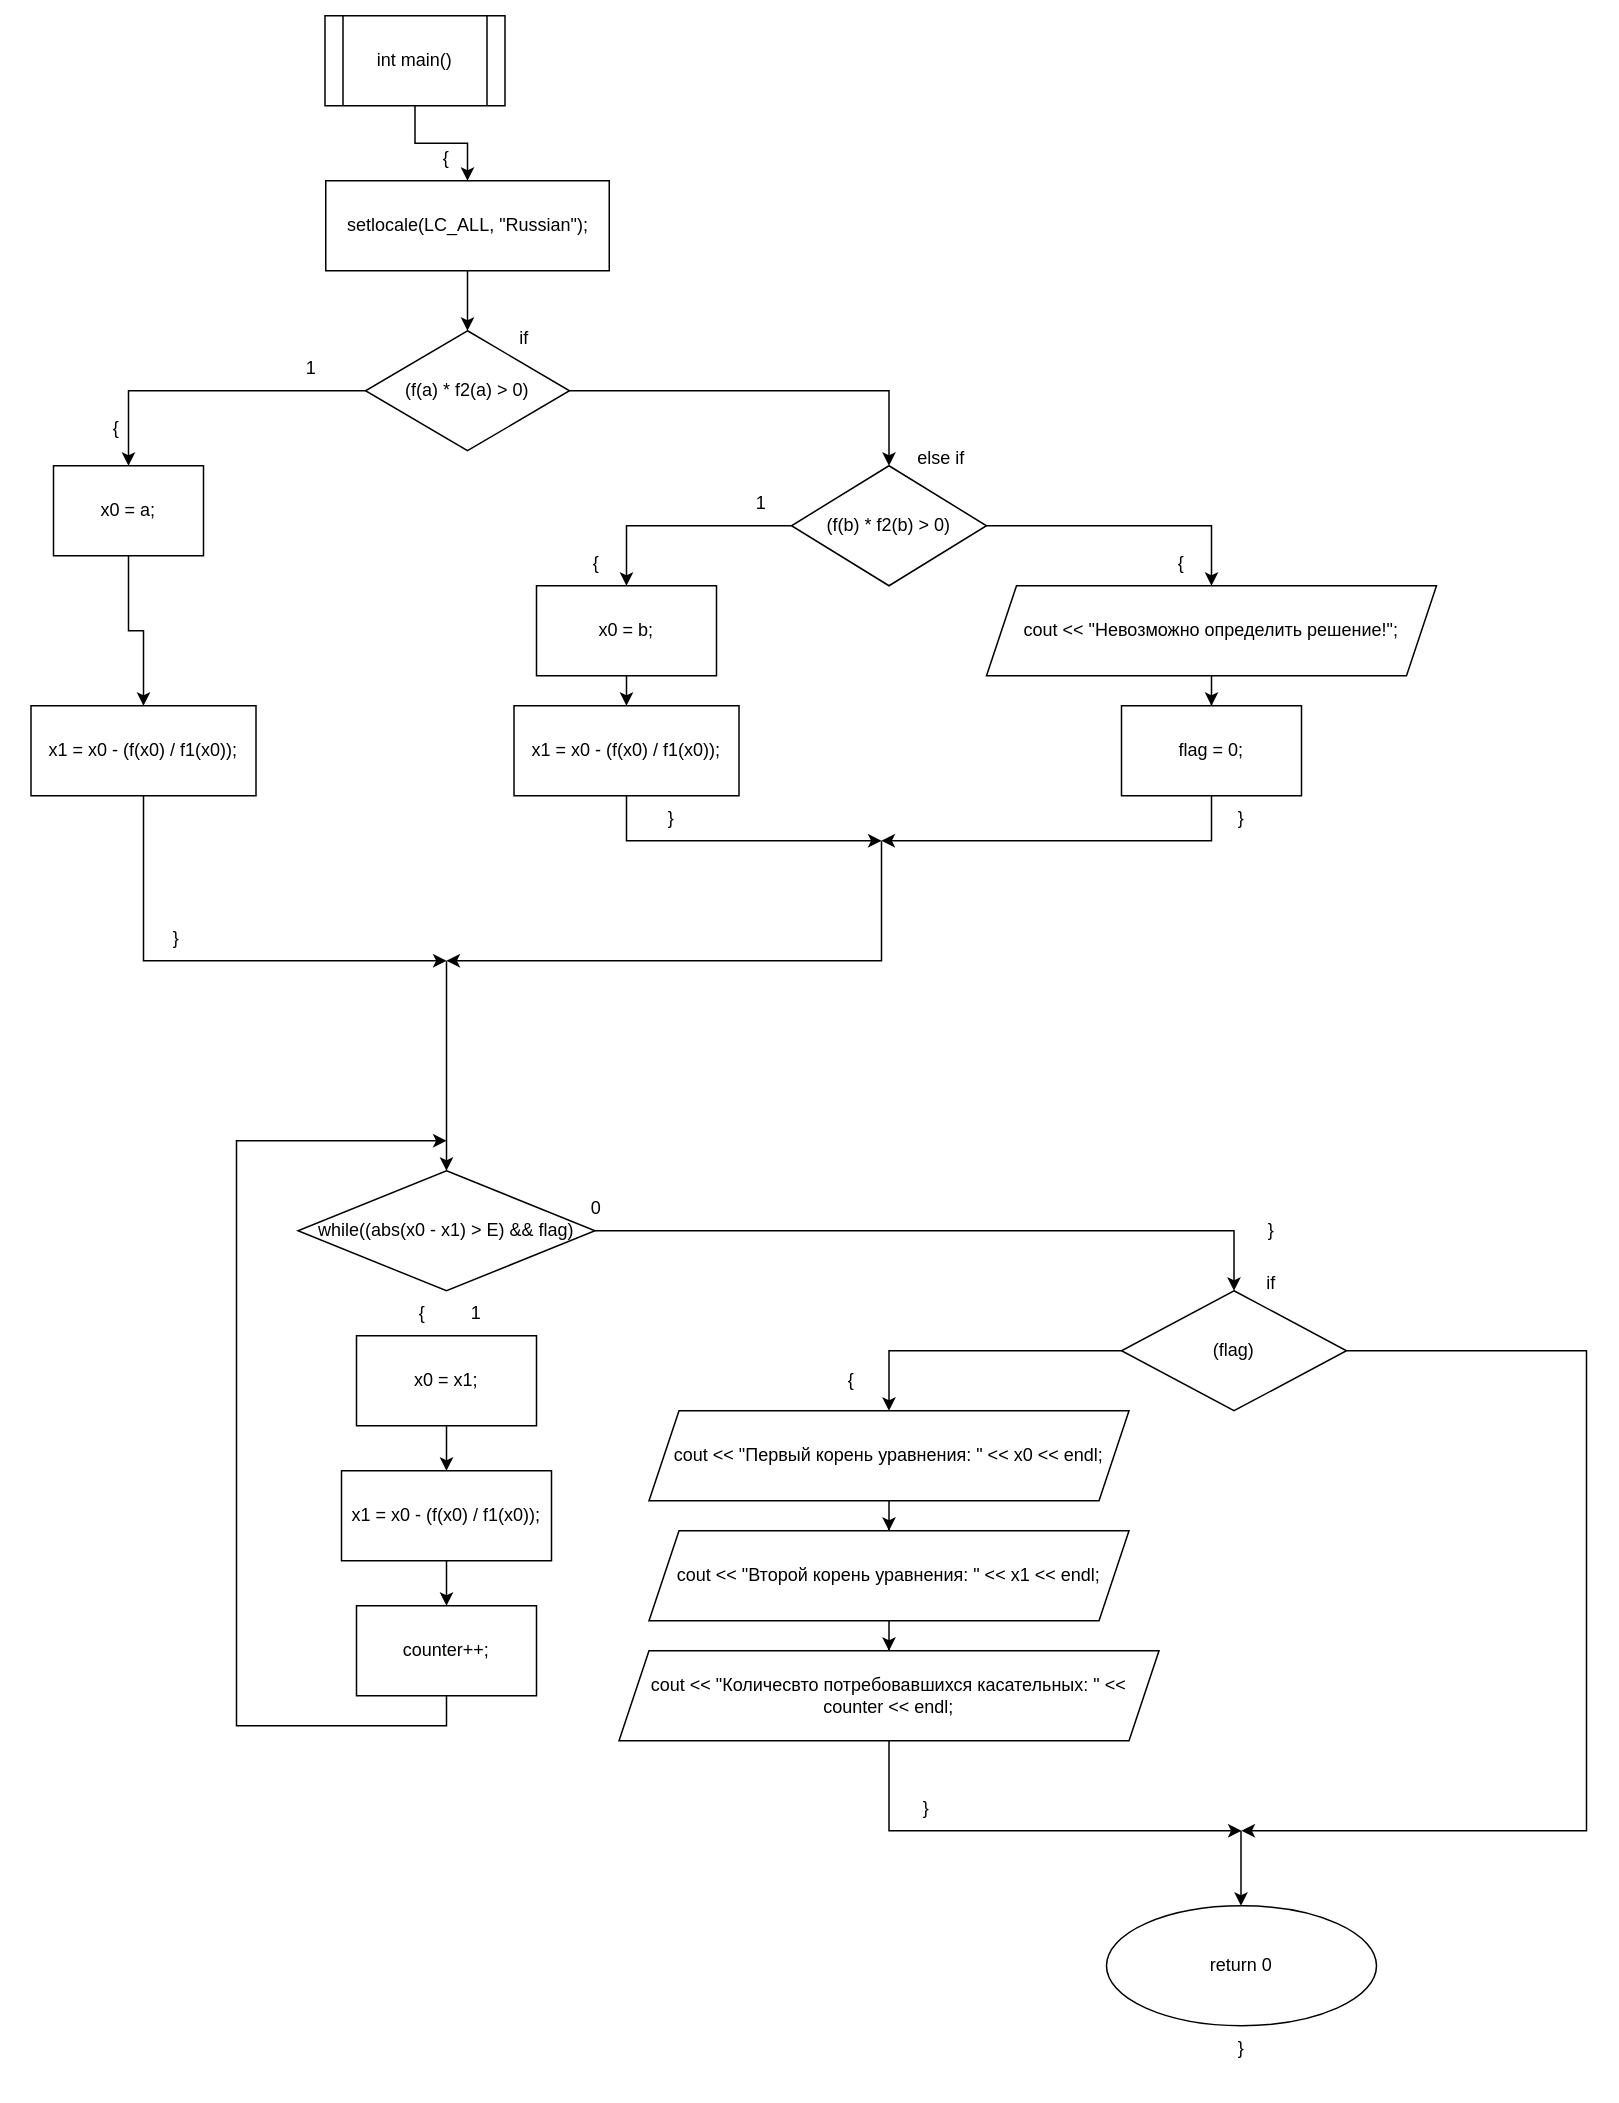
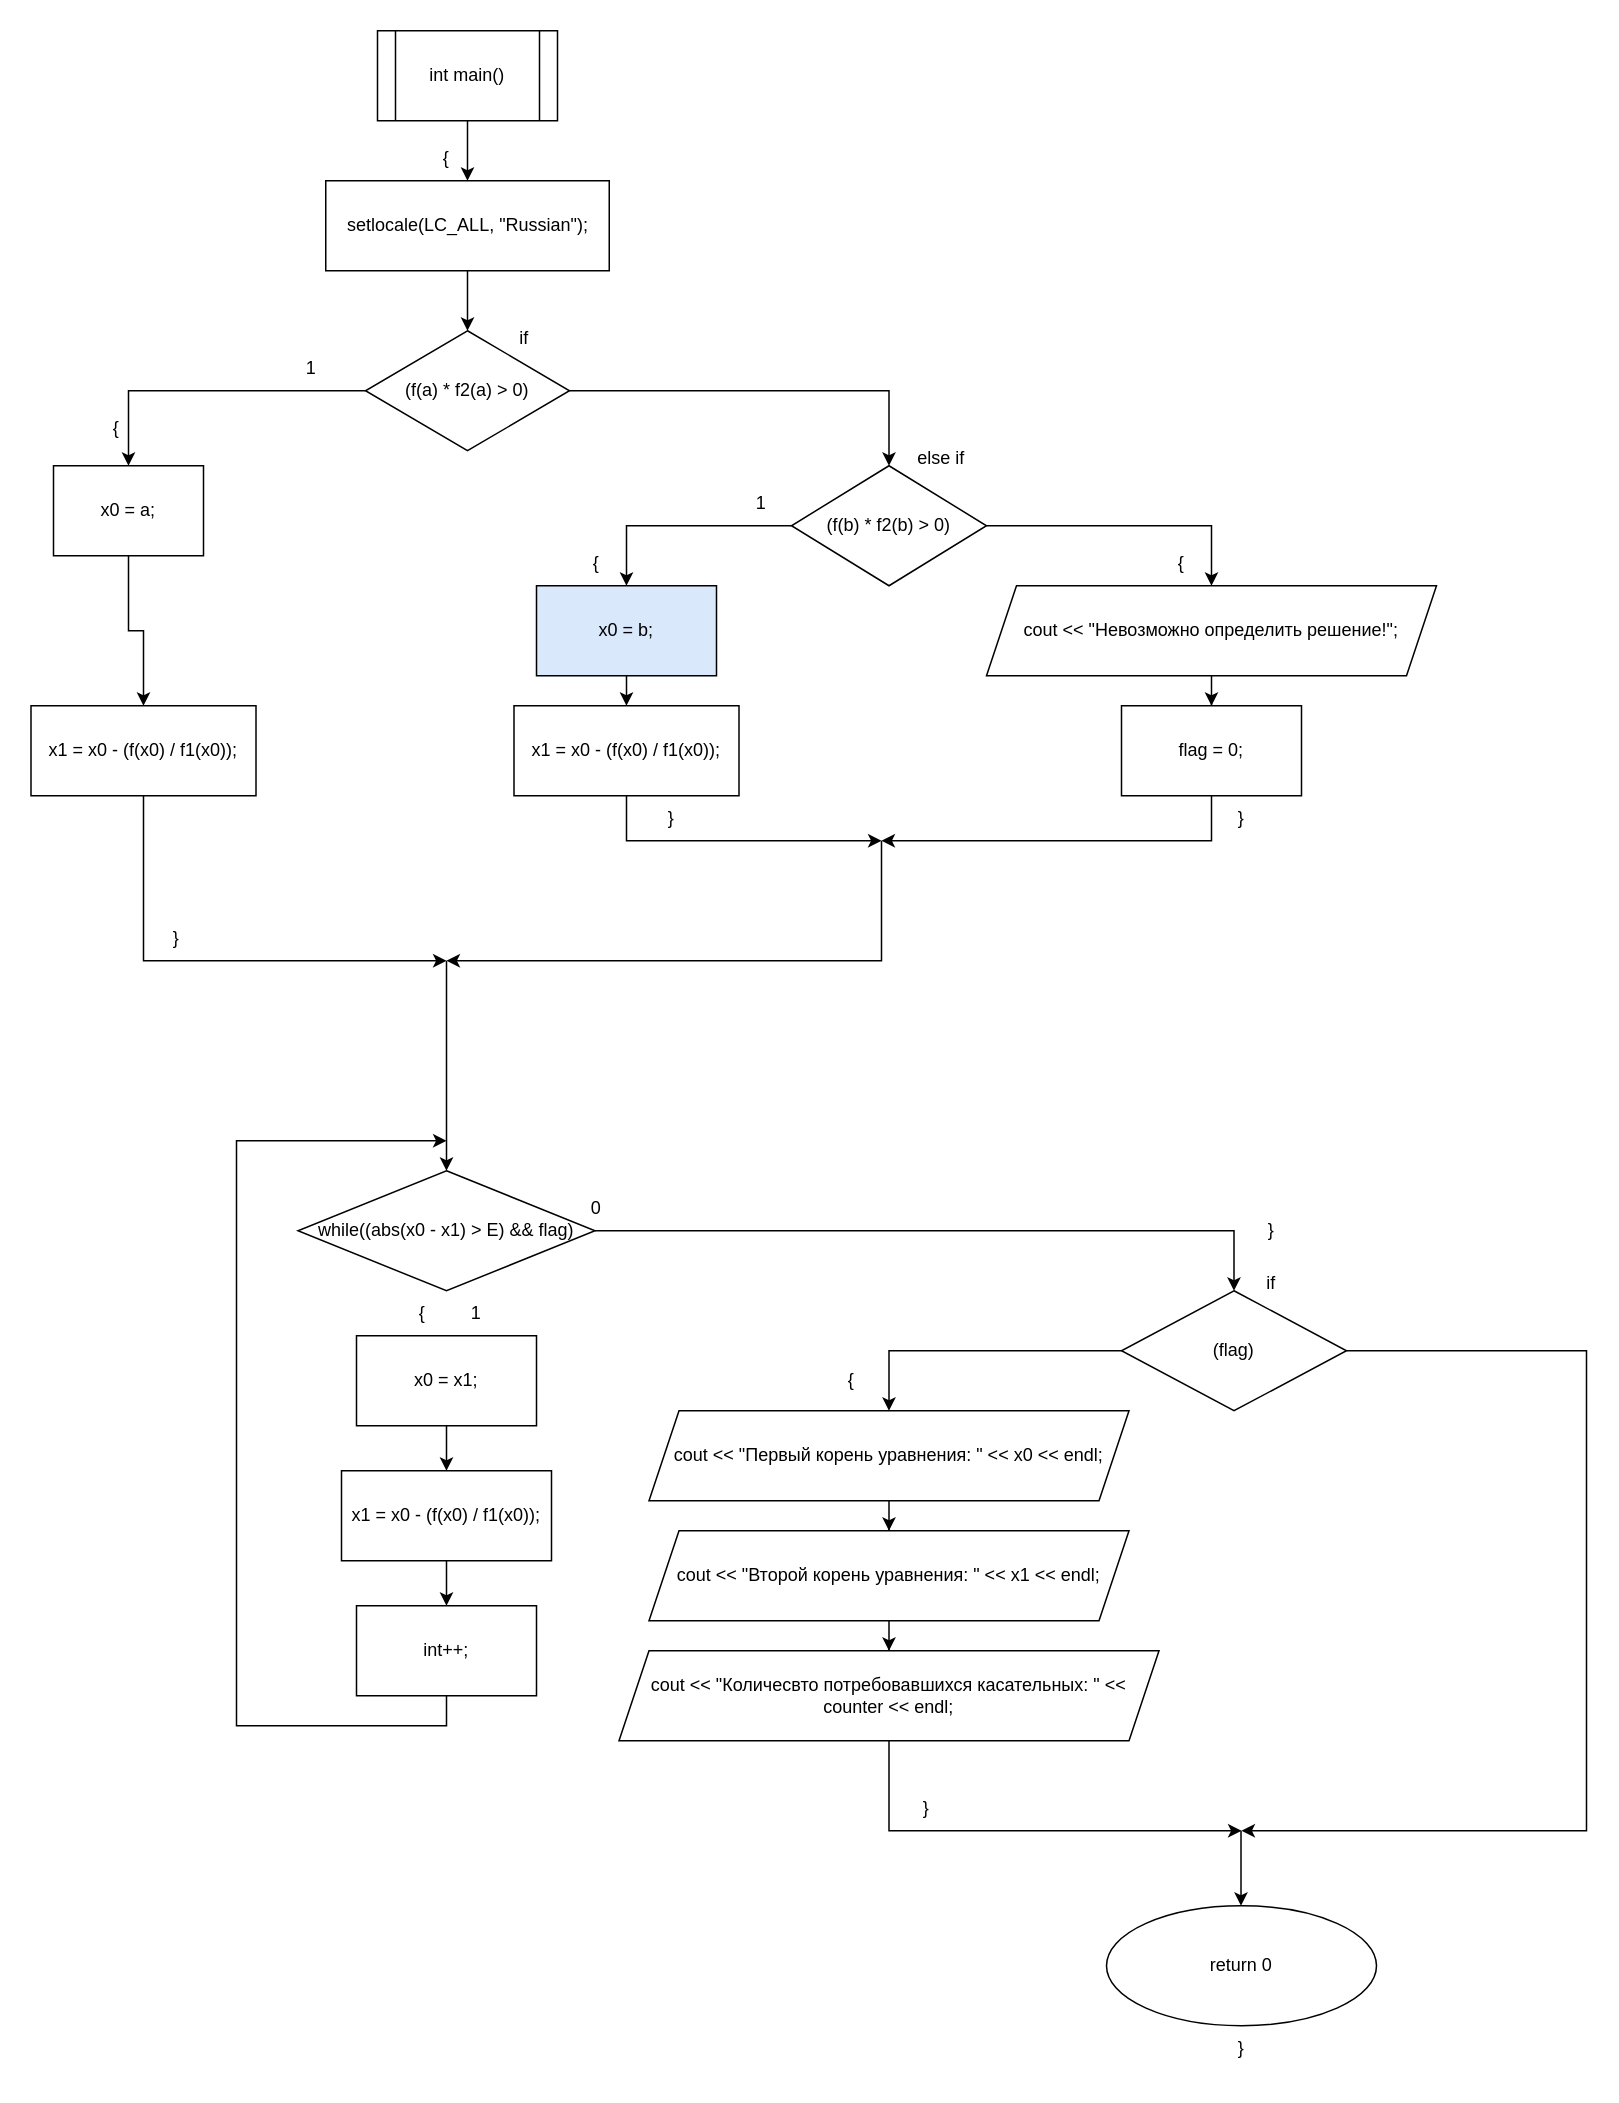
node "int main()": moved (415, 61) -> (467, 76)
node "x0 = b;": fillcolor #ffffff -> #dae8fc
node "counter++;": label "counter++;" -> "int++;"
